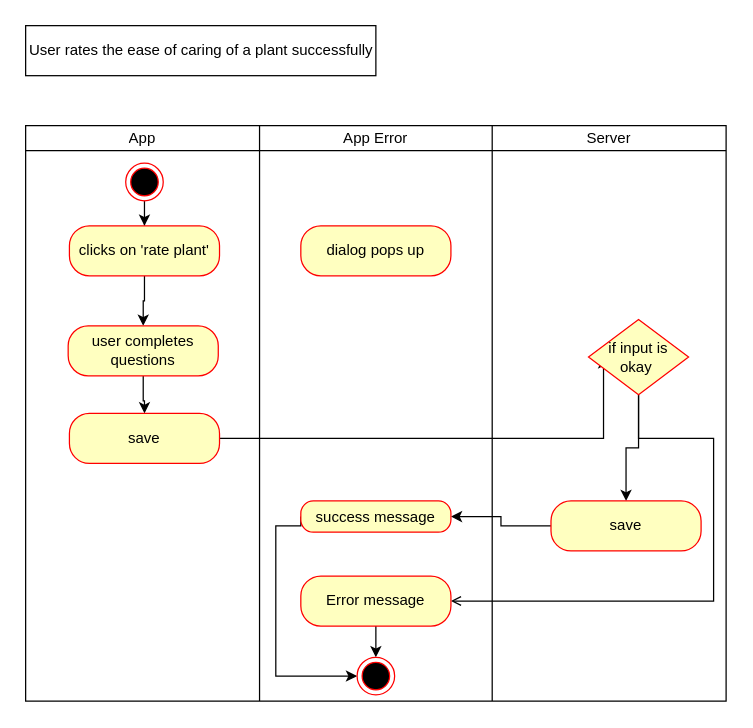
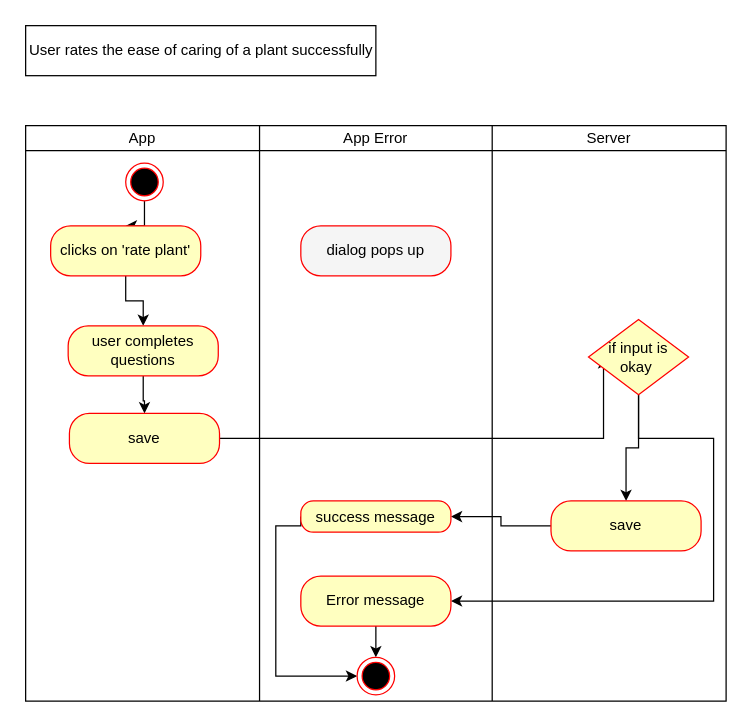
node "clicks on 'rate plant'": moved (144, 251) -> (126, 251)
node "dialog pops up": fillcolor #ffffc0 -> #f5f5f5
edge "if input is okay" -> "Error message": arrowhead open -> classic
